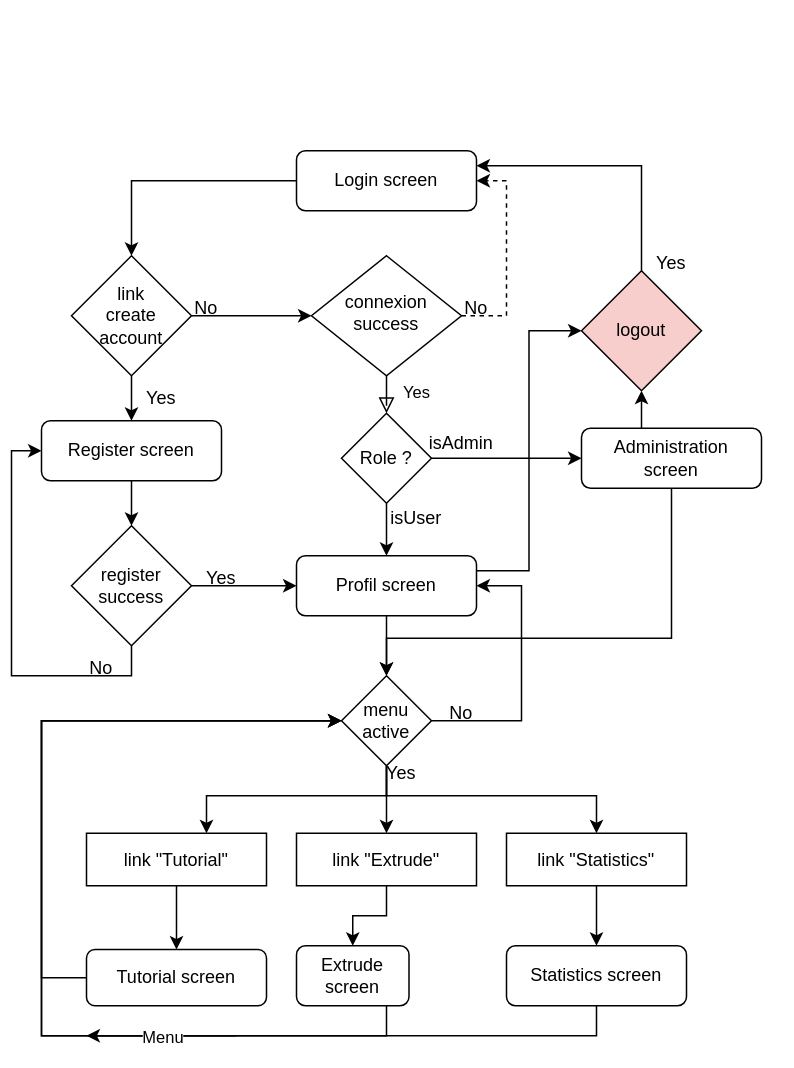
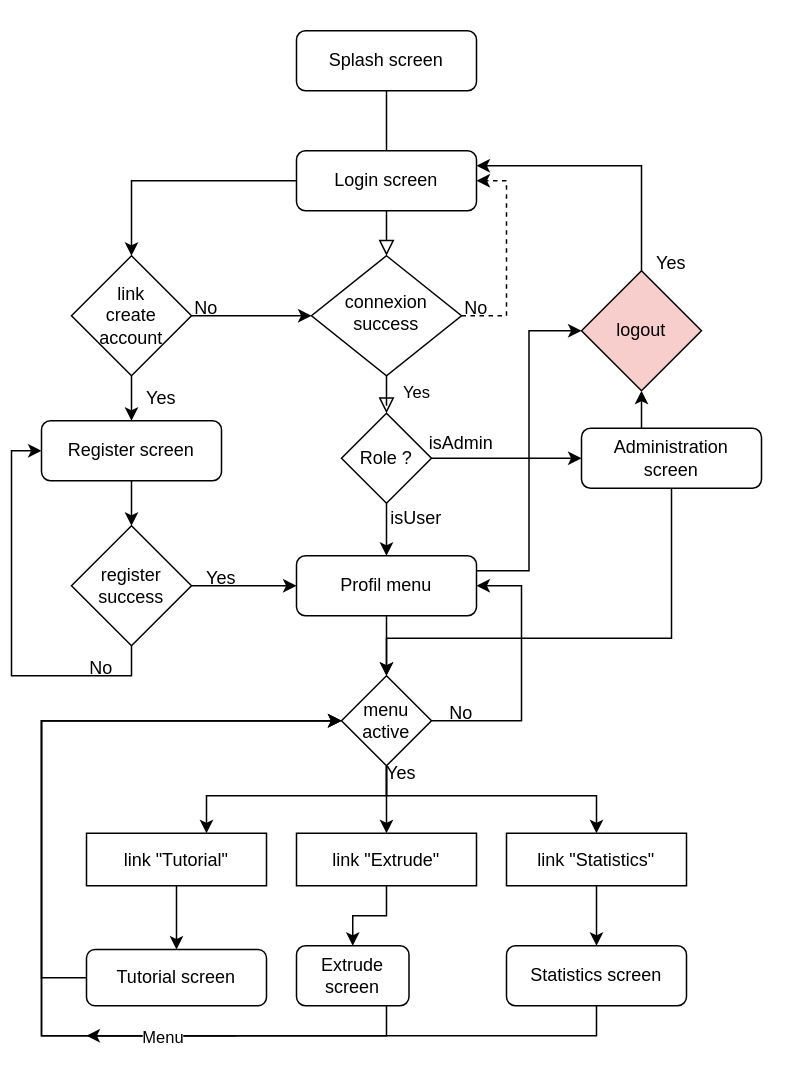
node "Splash screen": added
edge "Splash screen" -> "connexion success": added
node "Profil screen": label "Profil screen" -> "Profil menu"
